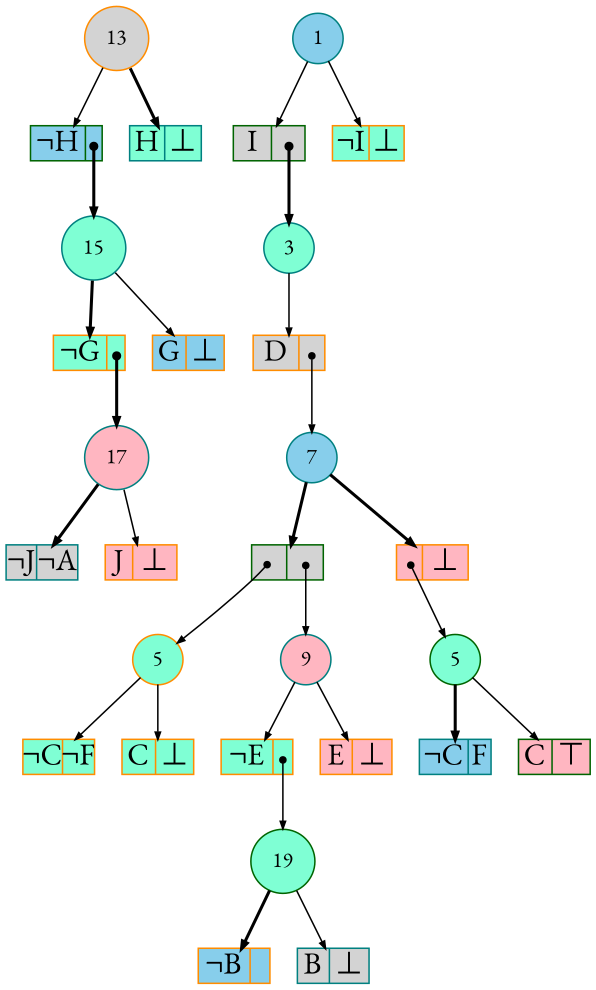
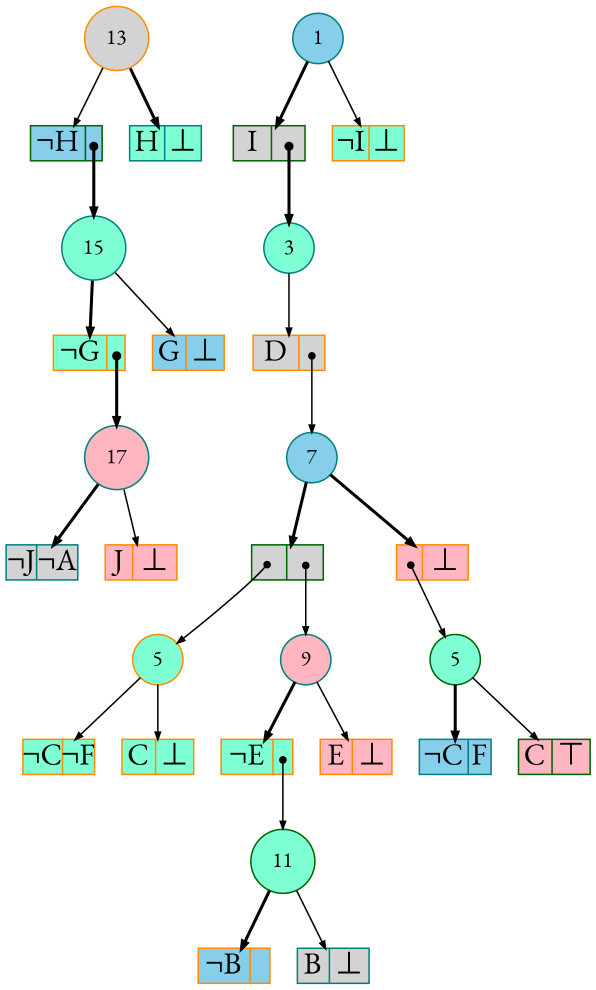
edge "1" -> "I": style solid -> bold
edge "9" -> "¬E": style solid -> bold
node "19": label "19" -> "11"
